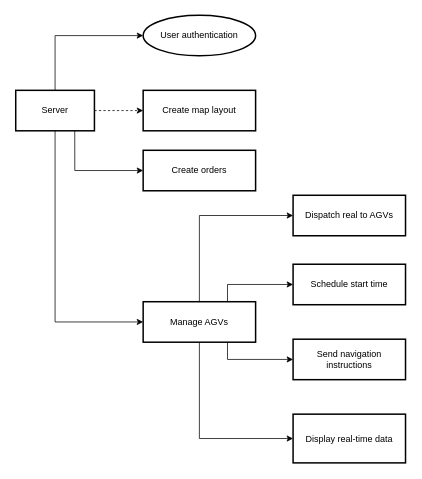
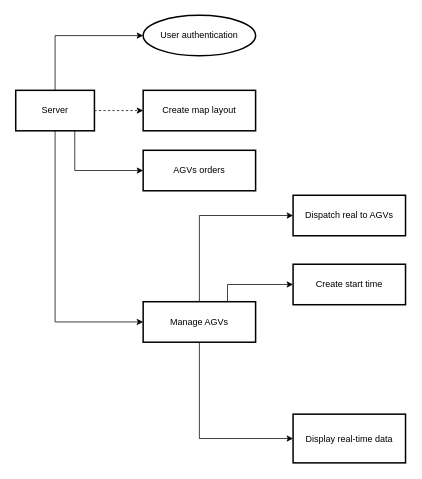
node "Create orders": label "Create orders" -> "AGVs orders"
node "Schedule start time": label "Schedule start time" -> "Create start time"
edge "Manage AGVs" -> "Send navigation instructions": removed
node "Send navigation instructions": removed
